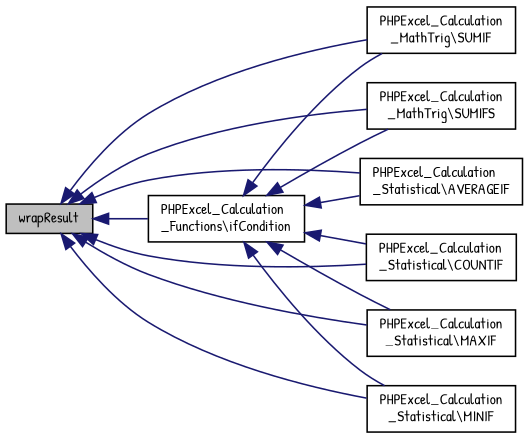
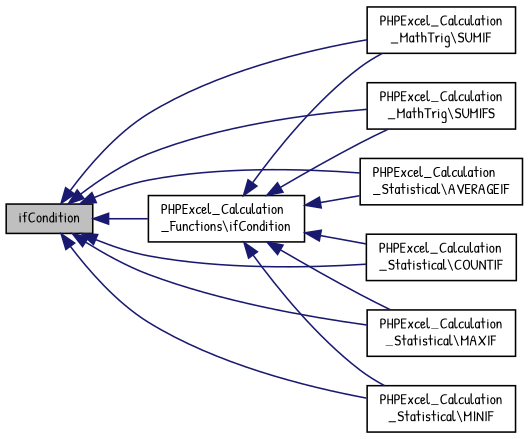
node "wrapResult": label "wrapResult" -> "ifCondition"
